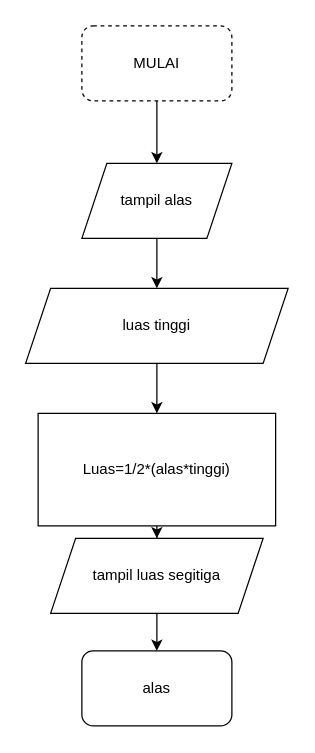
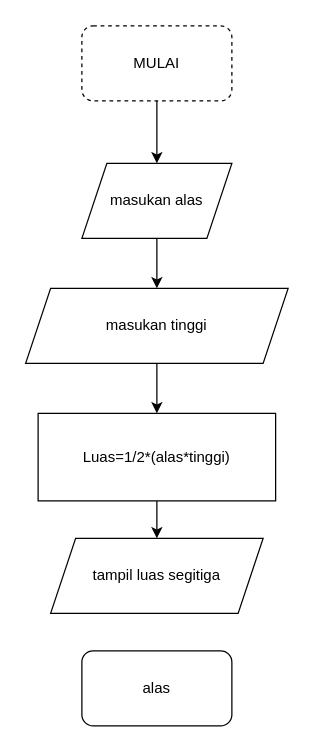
node "tampil alas": label "tampil alas" -> "masukan alas"
node "luas tinggi": label "luas tinggi" -> "masukan tinggi"
node "Luas=1/2*(alas*tinggi)": size 238x113 -> 238x88
edge "tampil luas segitiga" -> "alas": removed
